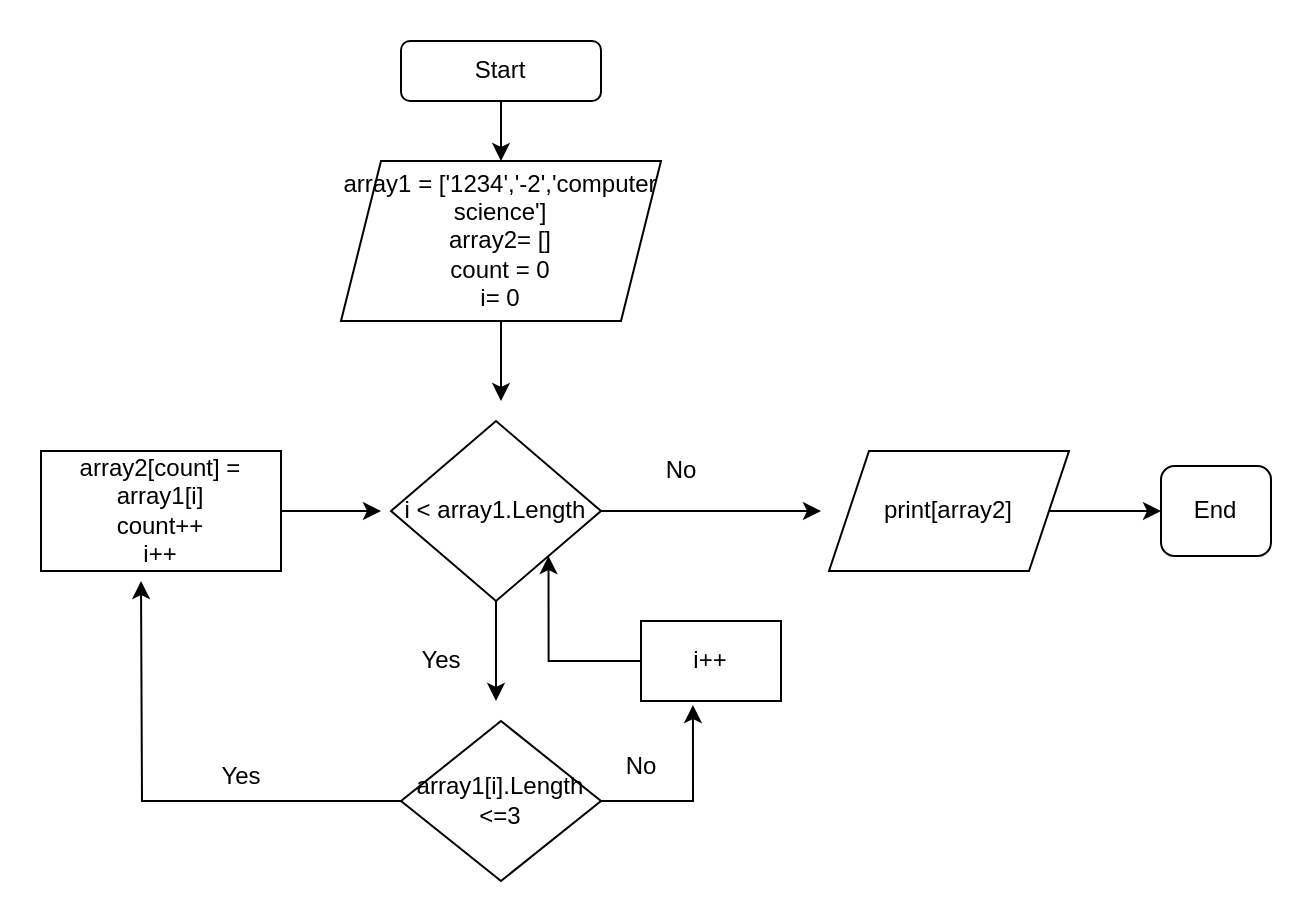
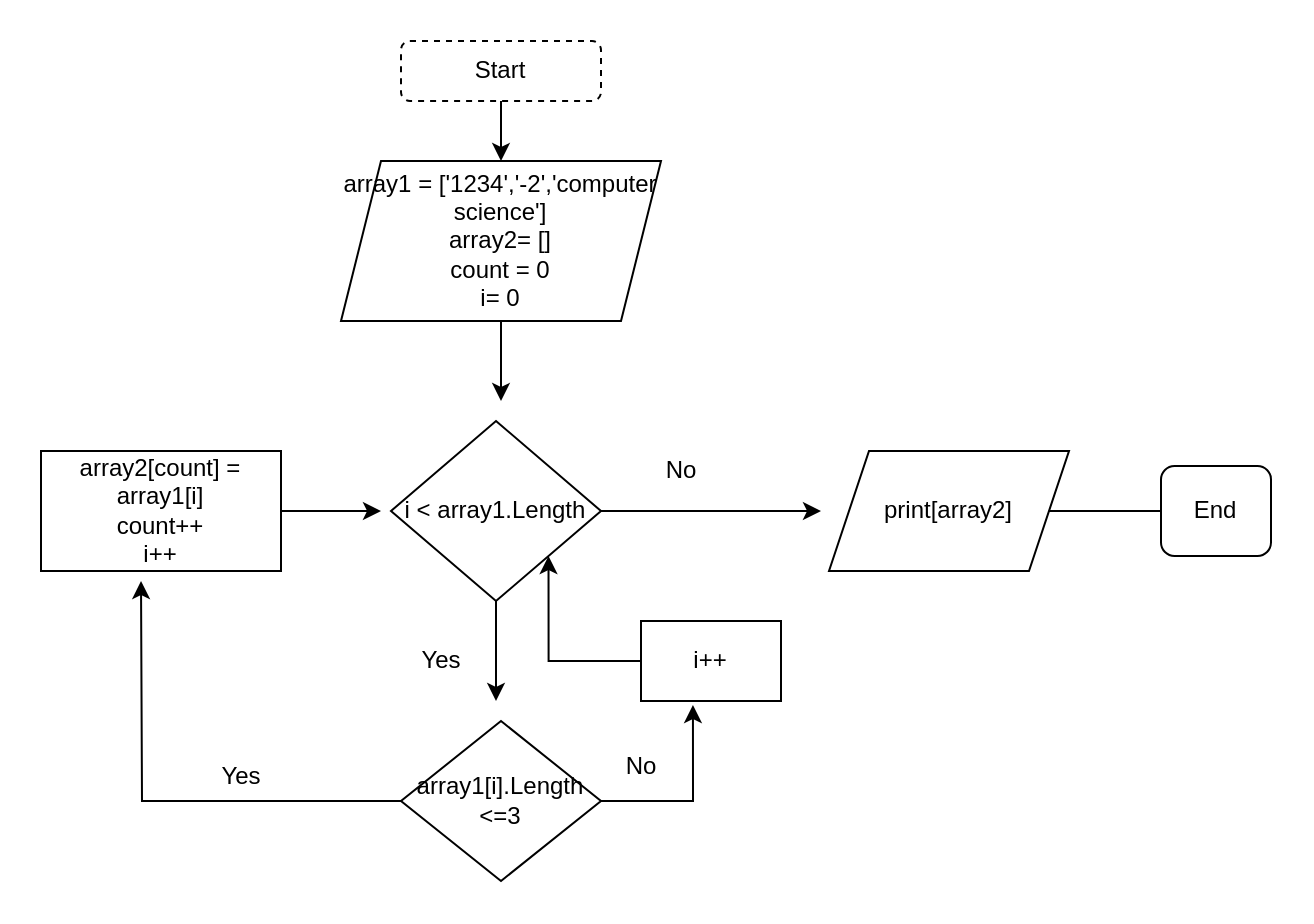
node "Start": style solid -> dashed
edge "print[array2]" -> "End": arrowhead classic -> none
